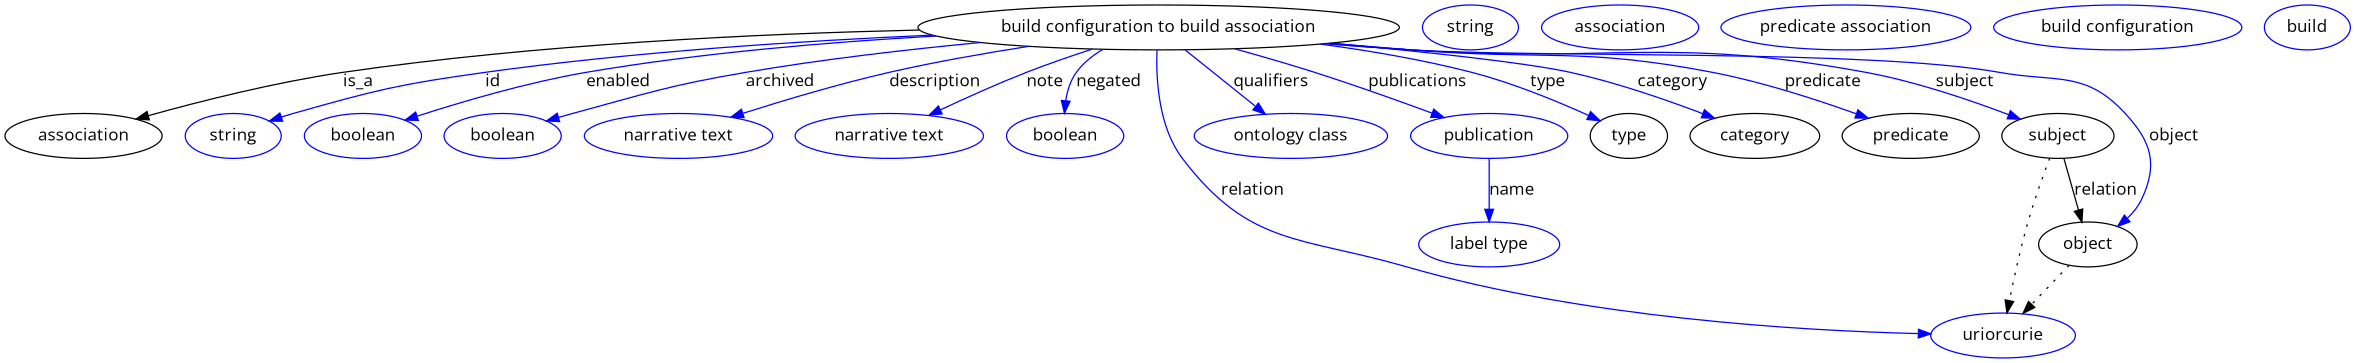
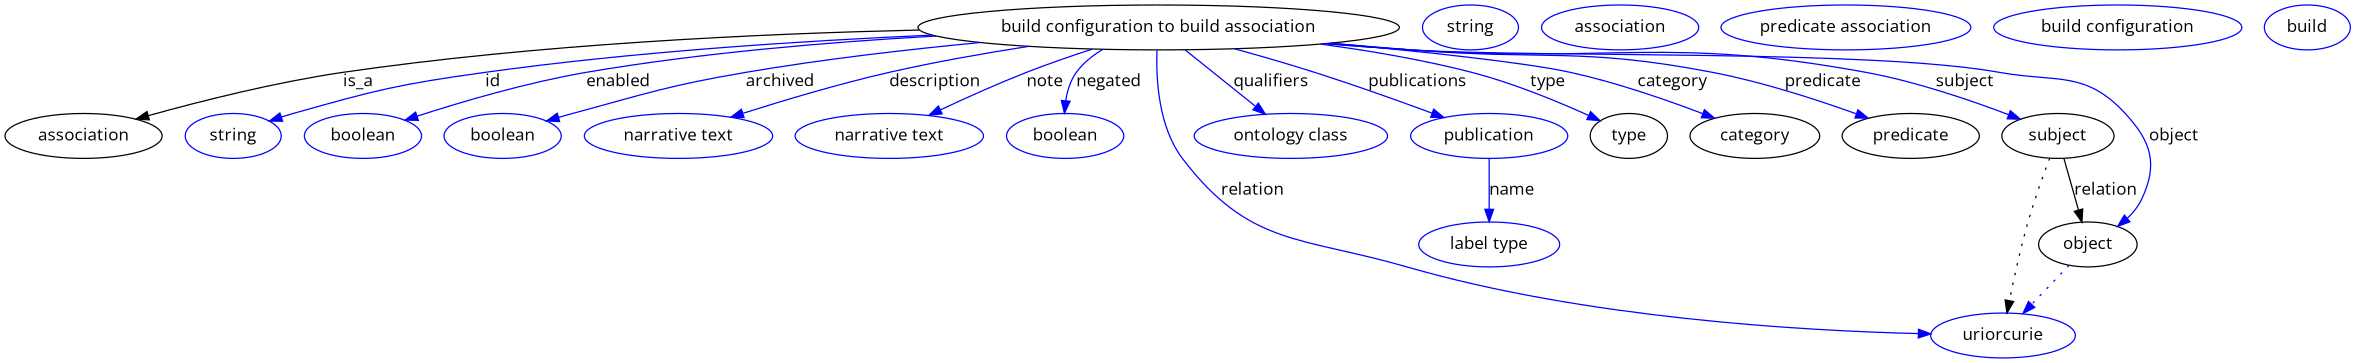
edge "object" -> "uriorcurie": color black -> blue
